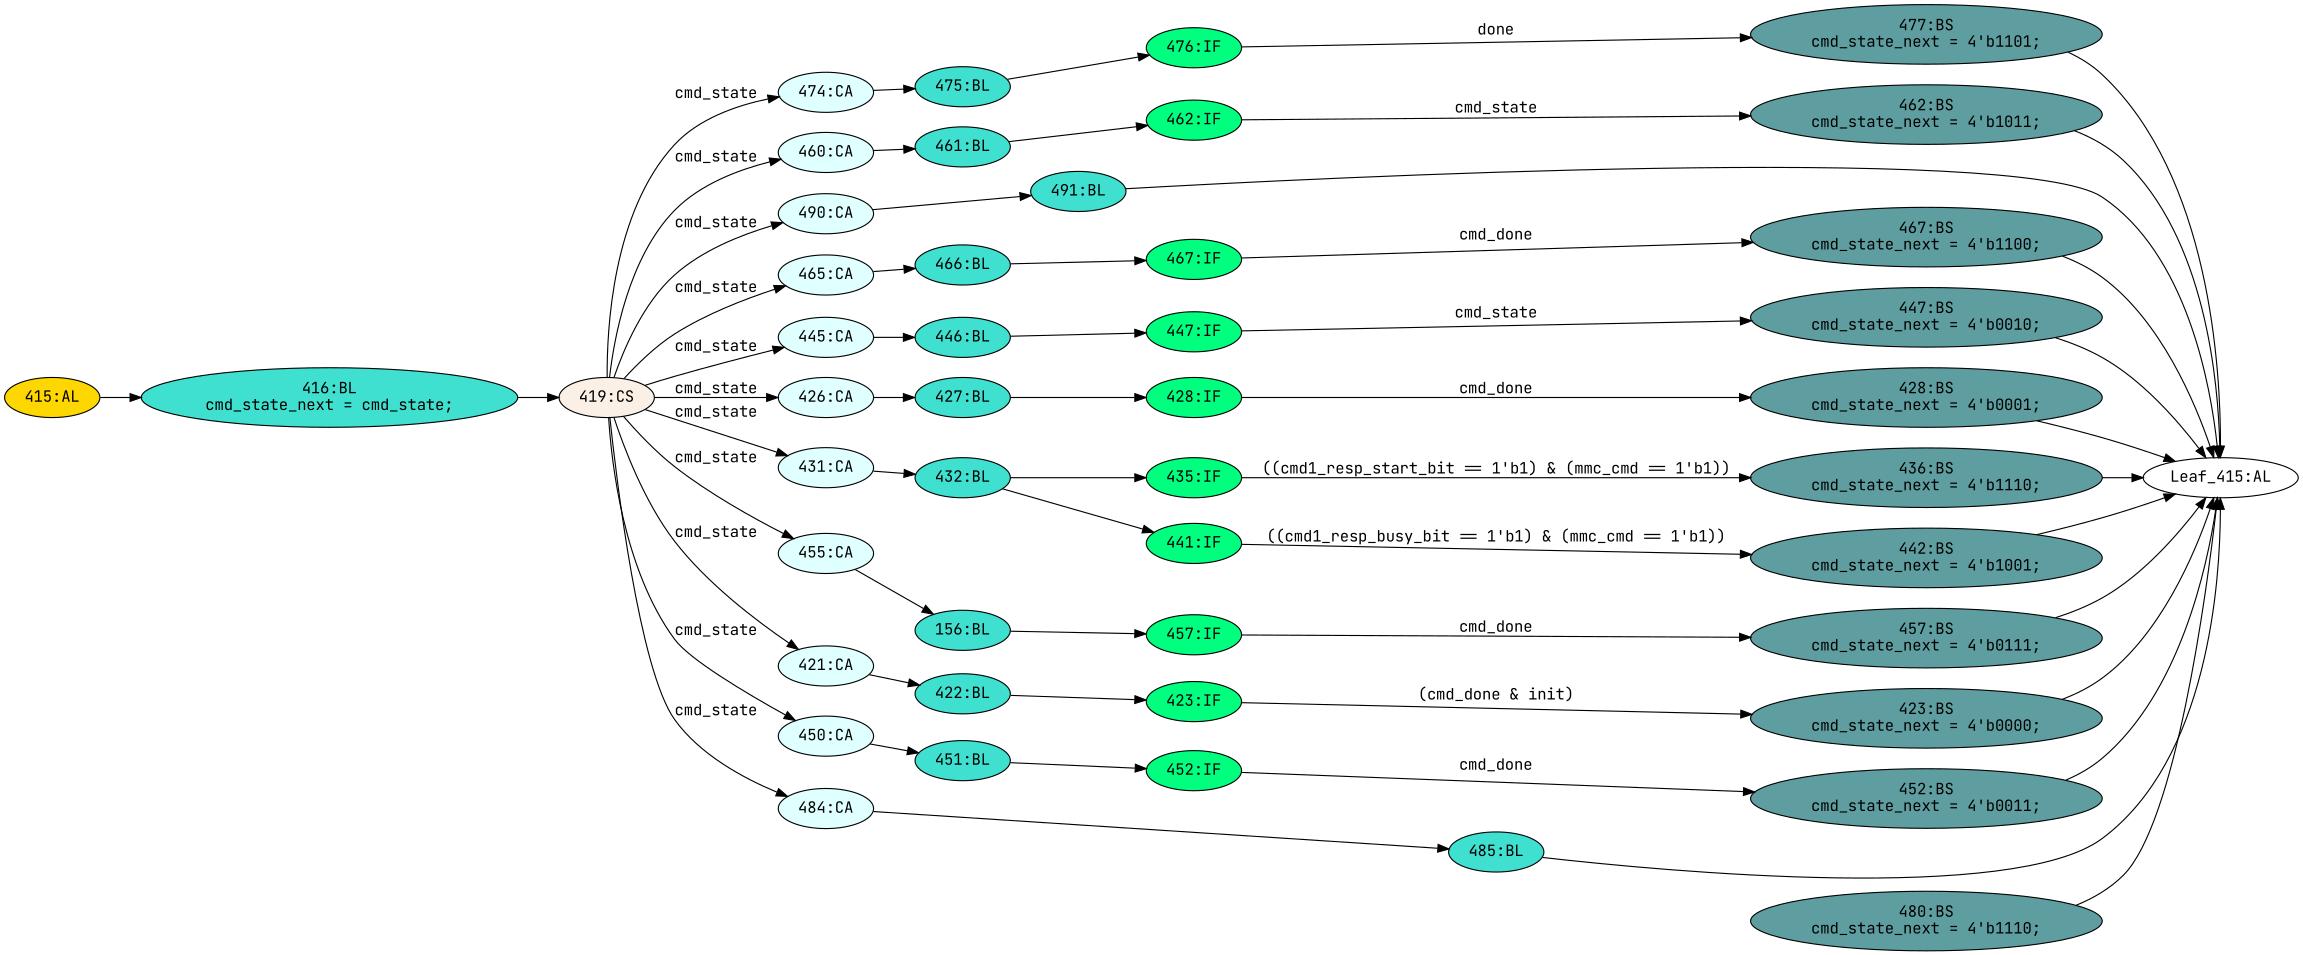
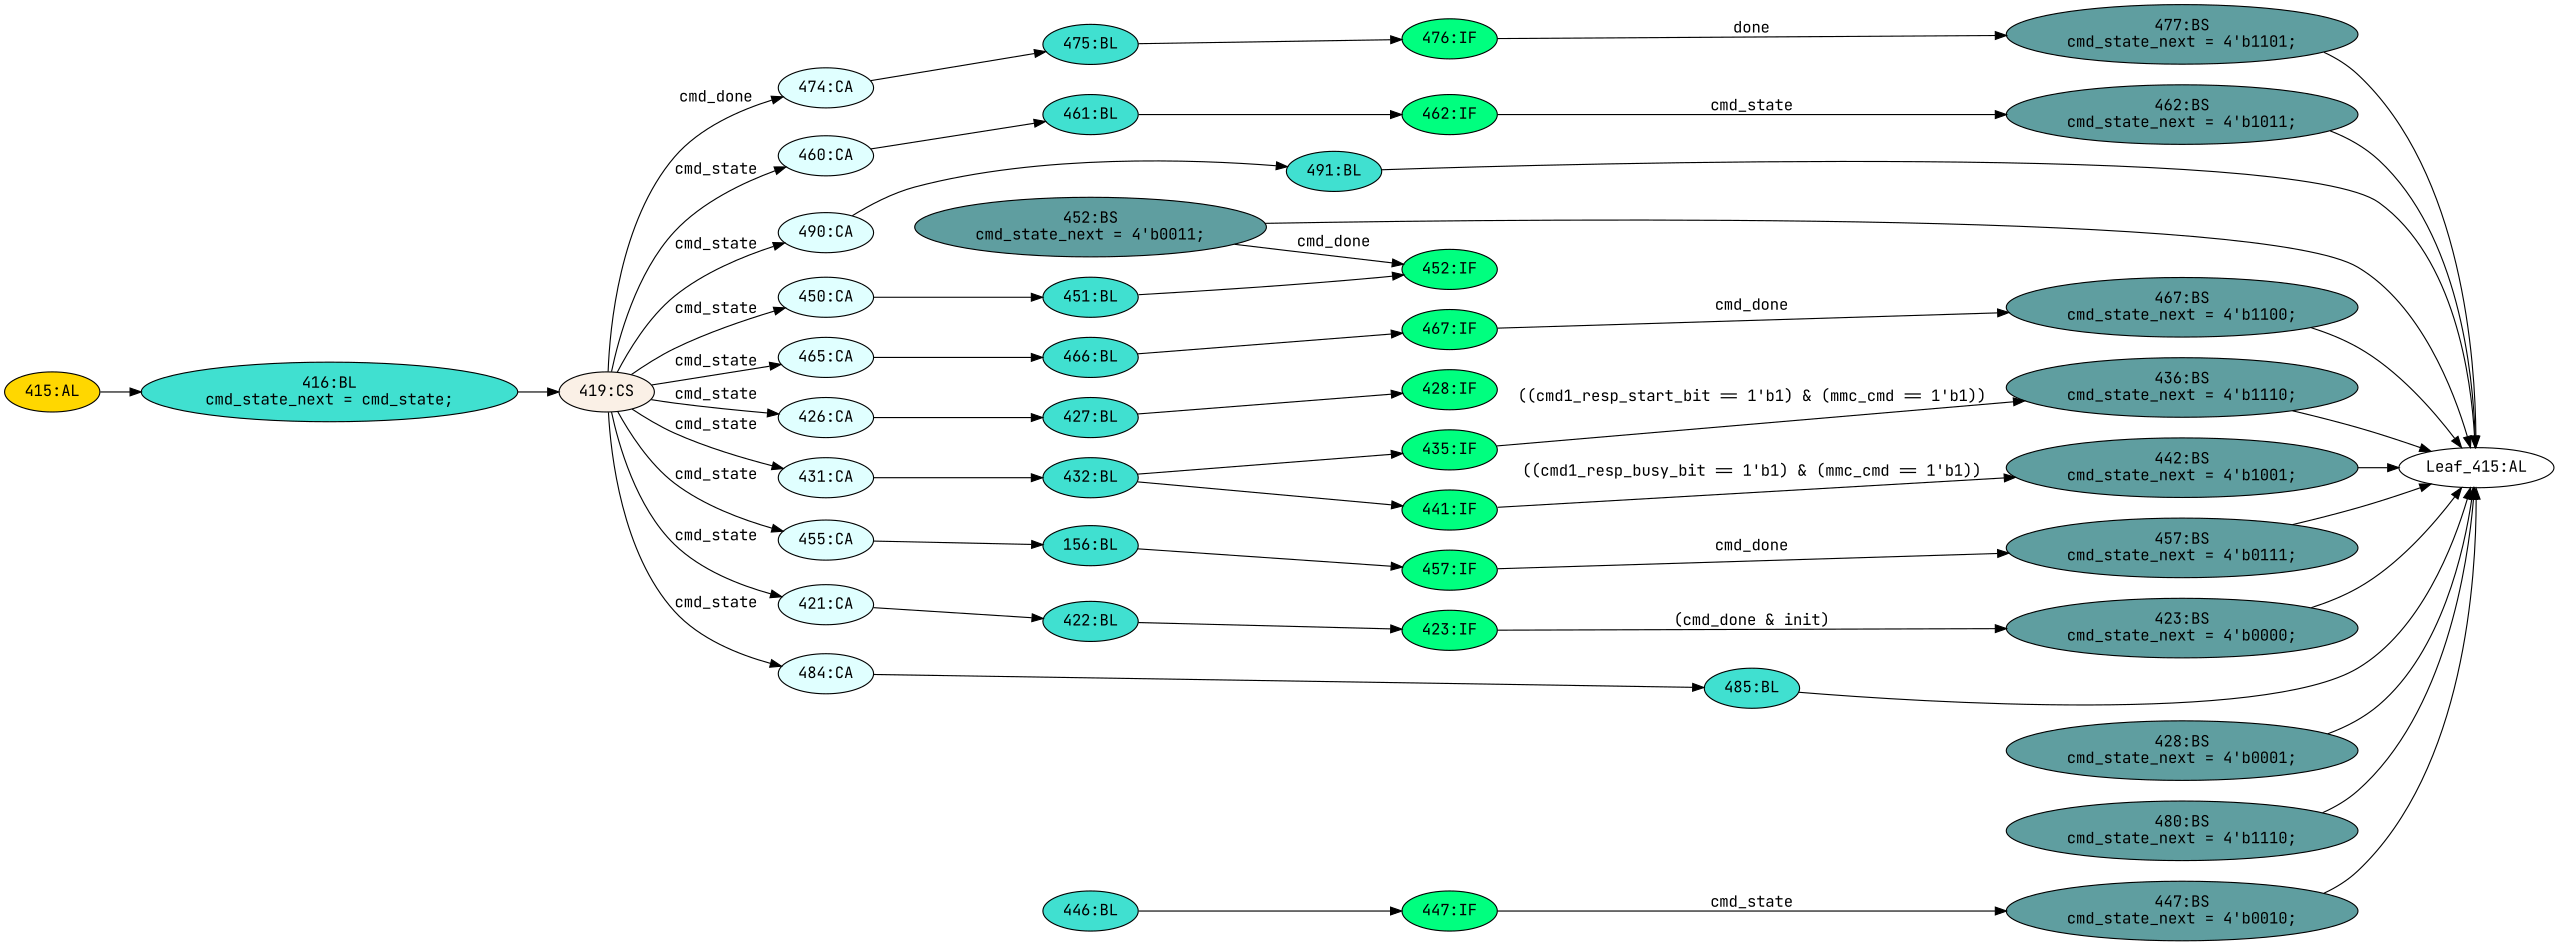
edge "419:CS" -> "474:CA": label "cmd_state" -> "cmd_done"
node "445:CA": removed
edge "428:IF" -> "428:BS cmd_state_next = 4'b0001;": removed, label "cmd_done"
edge "452:IF" -> "452:BS cmd_state_next = 4'b0011;": reversed
